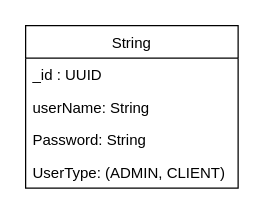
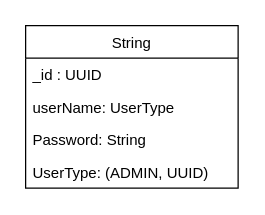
node "userName: String": label "userName: String" -> "userName: UserType"
node "UserType: (ADMIN, CLIENT)": label "UserType: (ADMIN, CLIENT)" -> "UserType: (ADMIN, UUID)"
